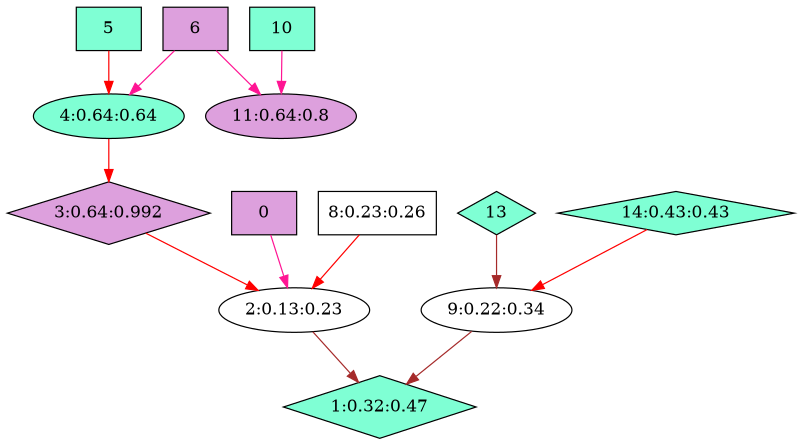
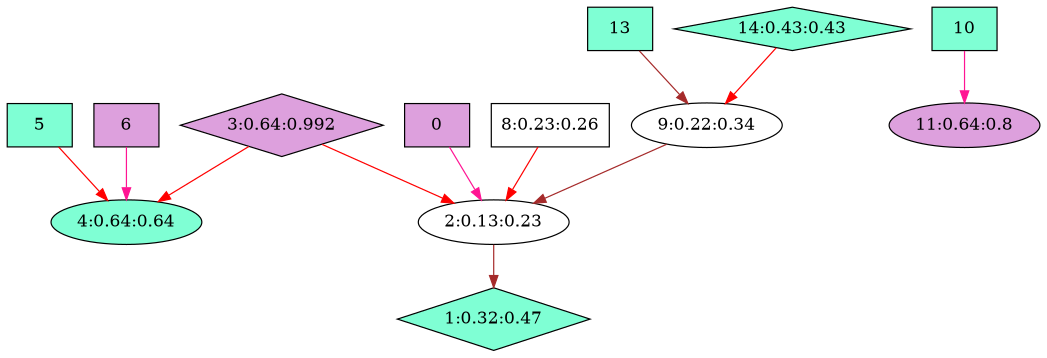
edge "6" -> "11:0.64:0.8": removed
edge "4:0.64:0.64" -> "3:0.64:0.992": reversed
node "13": shape diamond -> box
edge "9:0.22:0.34" -> "1:0.32:0.47": now "9:0.22:0.34" -> "2:0.13:0.23"
